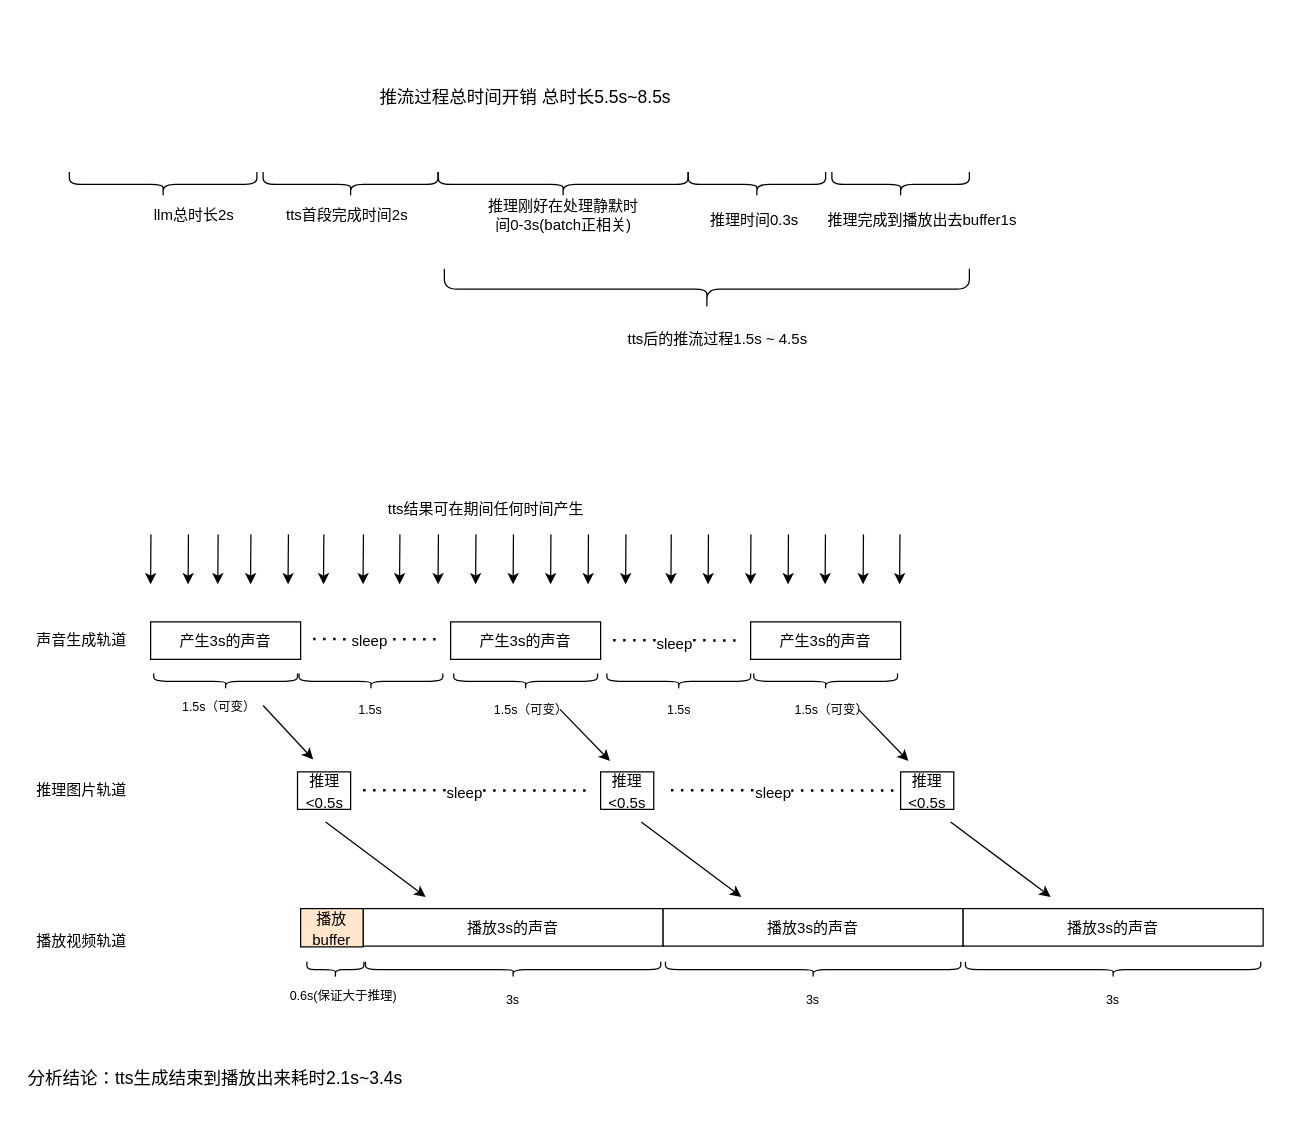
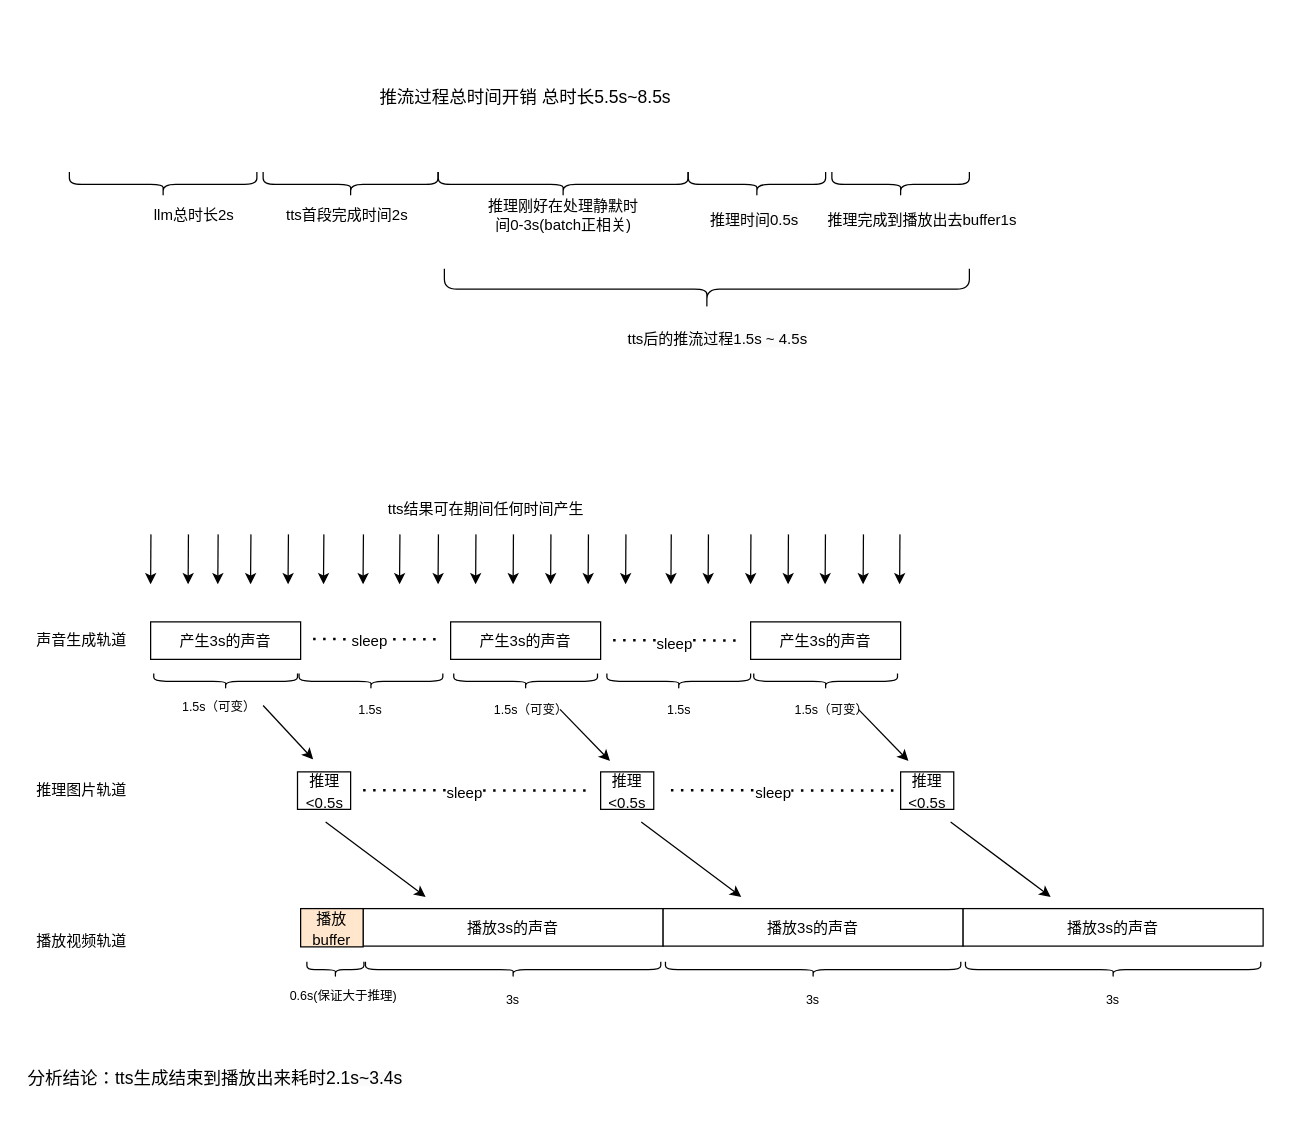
node "推理时间0.3s": label "推理时间0.3s" -> "推理时间0.5s"
